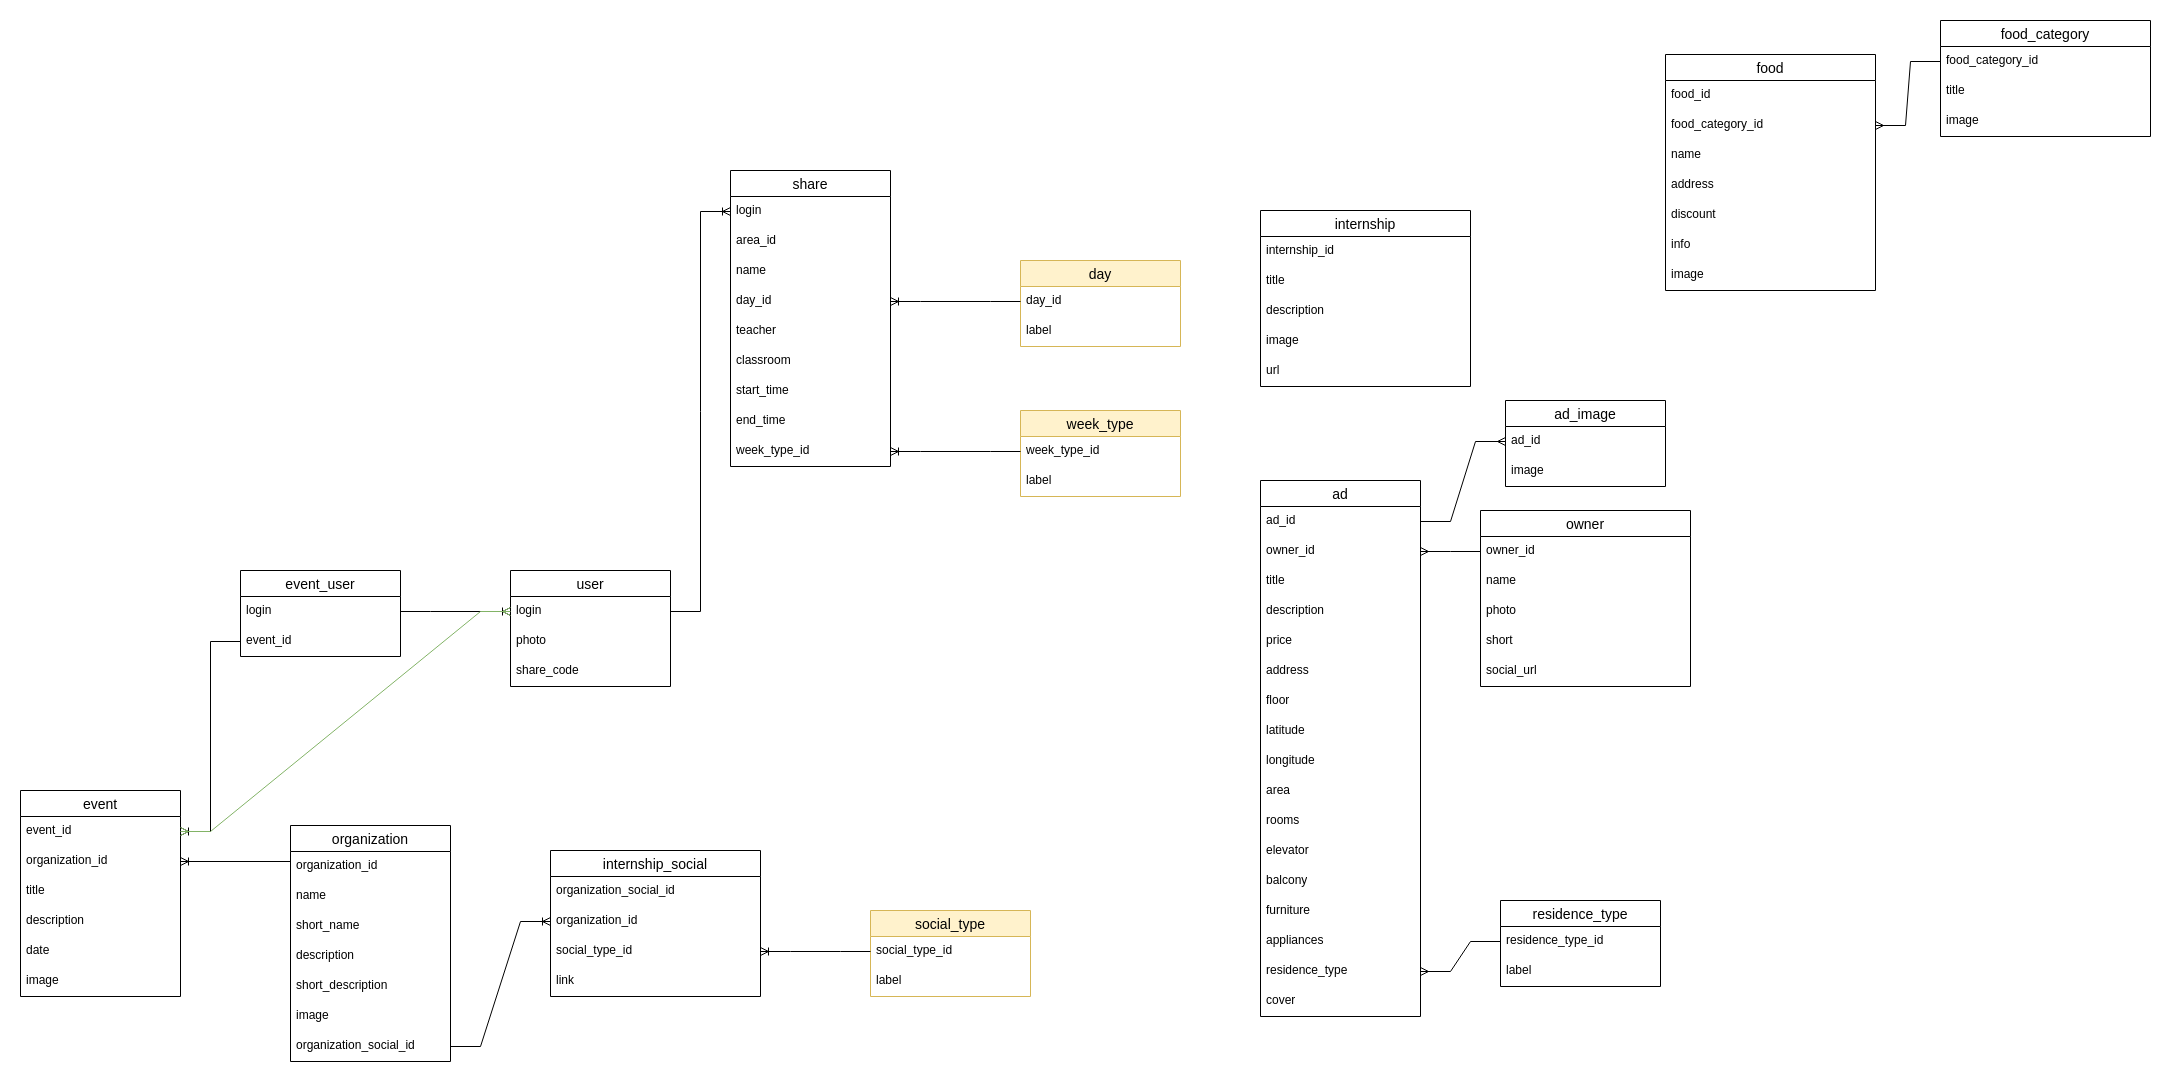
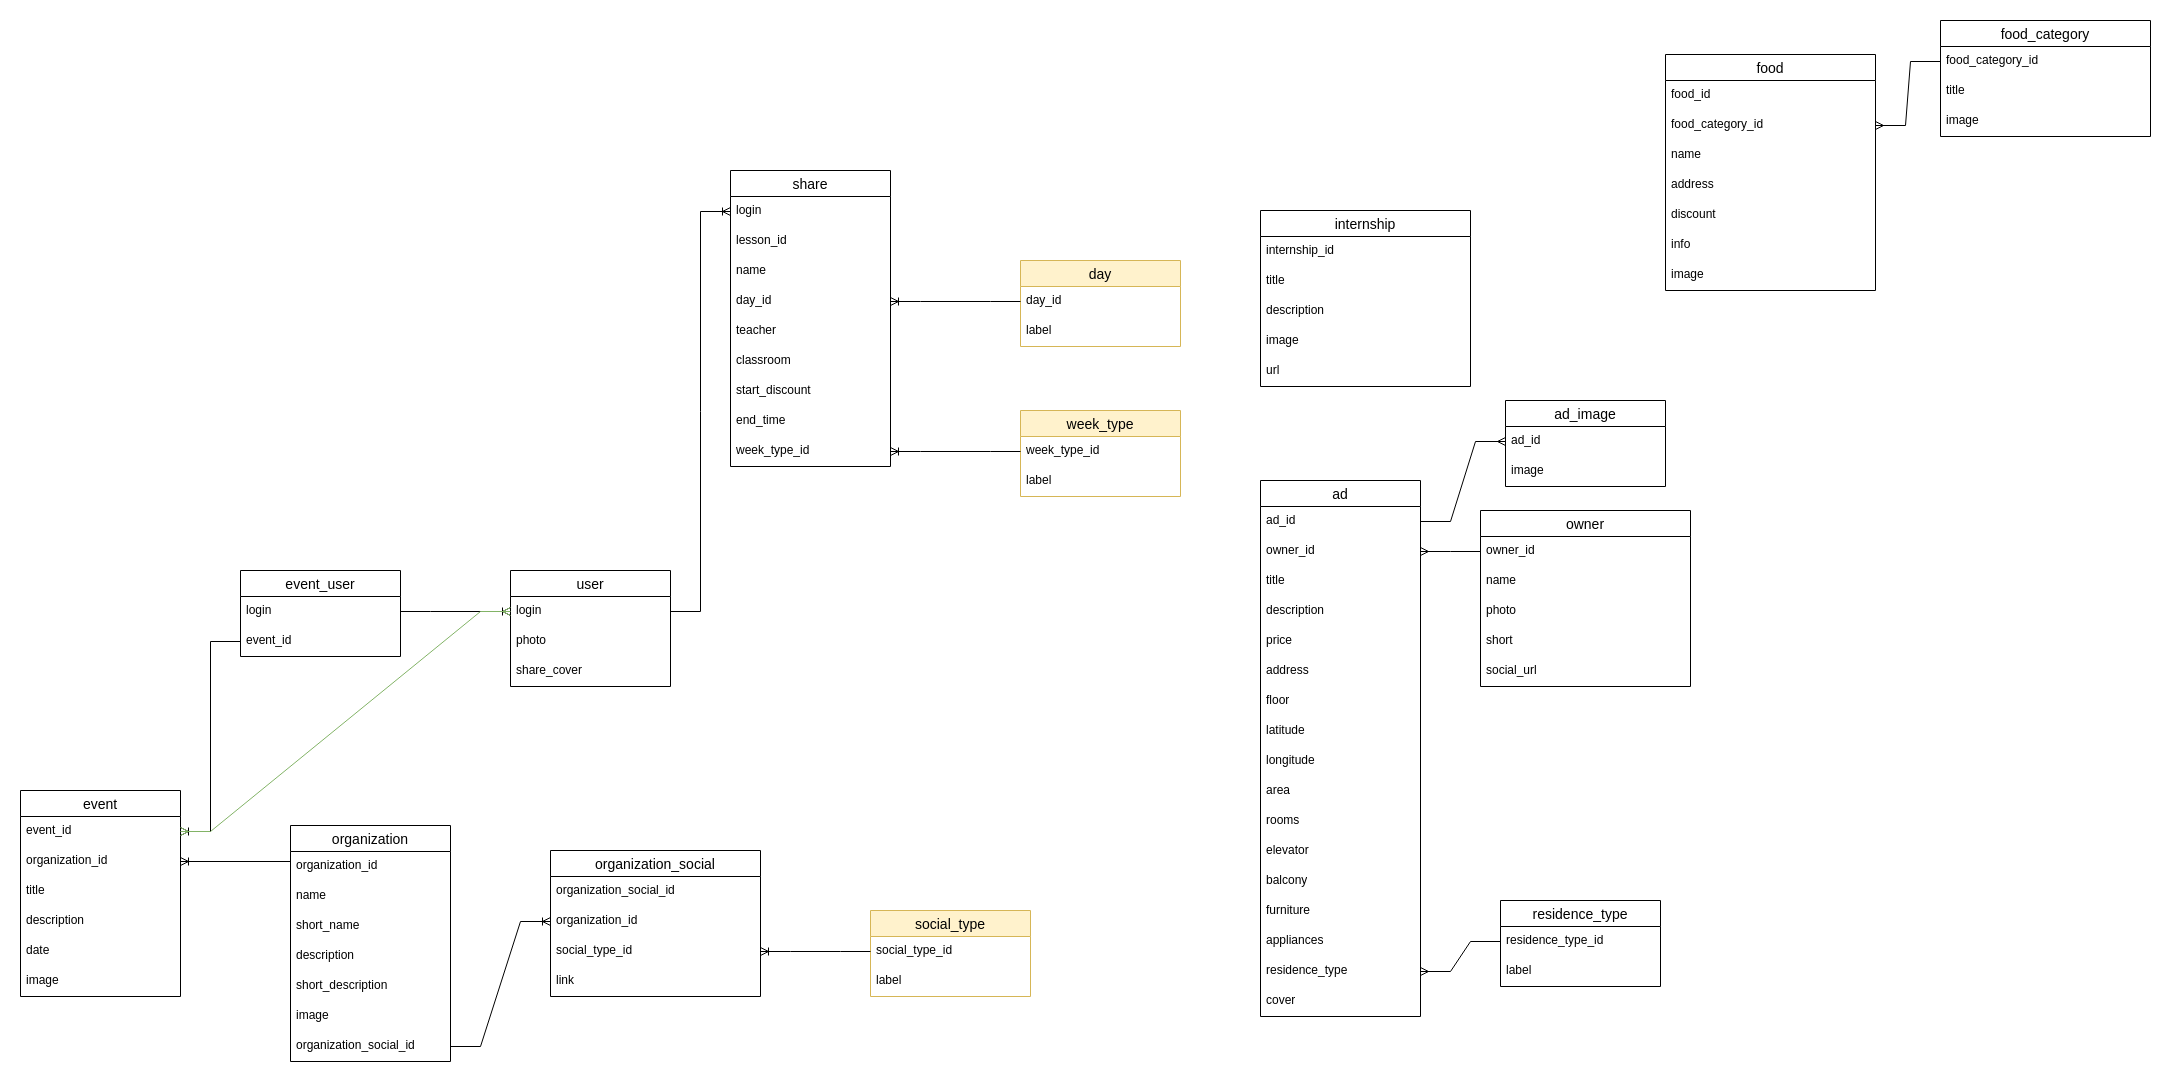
node "area_id": label "area_id" -> "lesson_id"
node "start_time": label "start_time" -> "start_discount"
node "share_code": label "share_code" -> "share_cover"
node "internship_social": label "internship_social" -> "organization_social"
